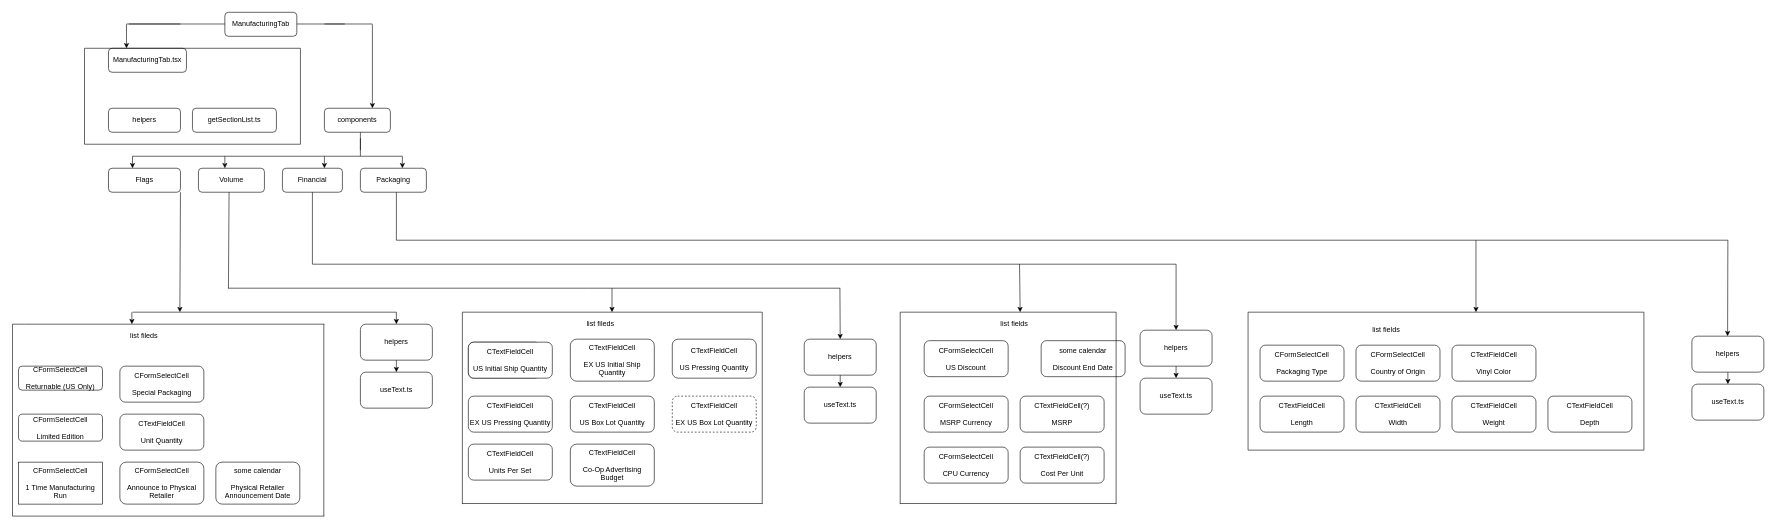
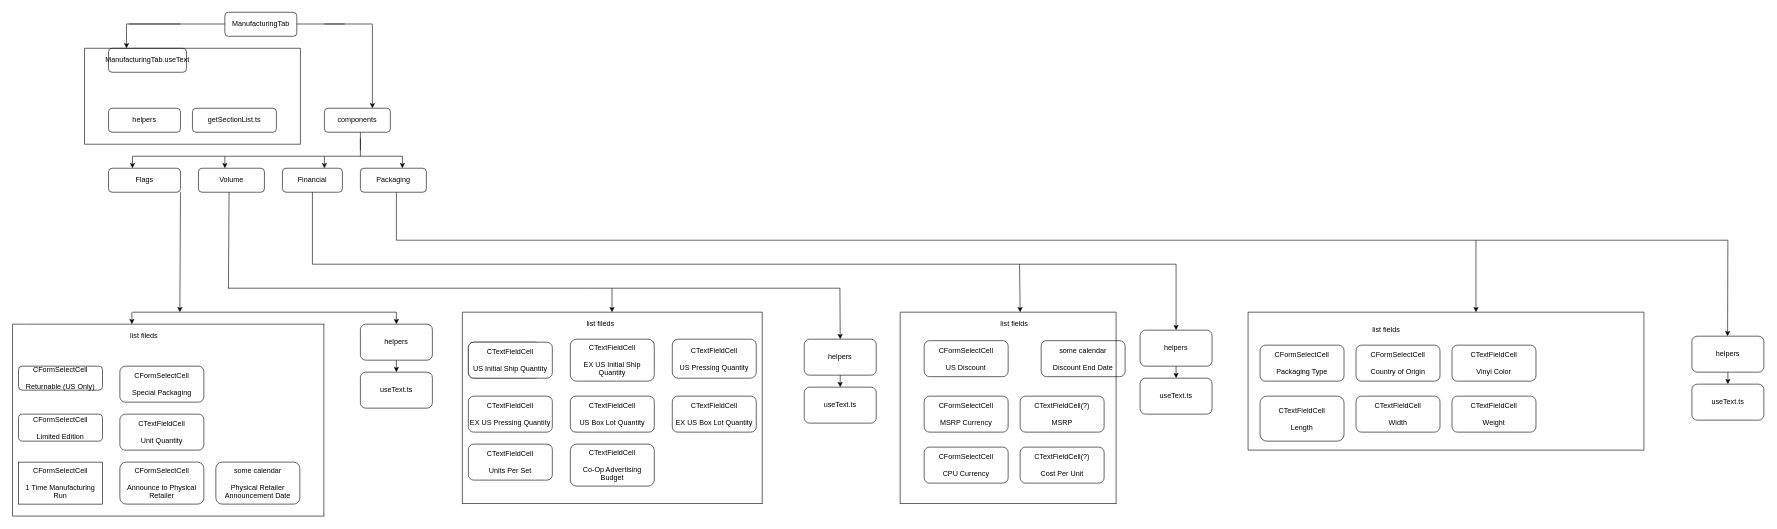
node "ManufacturingTab.tsx": label "ManufacturingTab.tsx" -> "ManufacturingTab.useText"
node "CTextFieldCell EX US Box Lot Quantity": style dashed -> solid
node "CTextFieldCell Length": size 84x36 -> 84x45
node "CTextFieldCell Depth": removed
